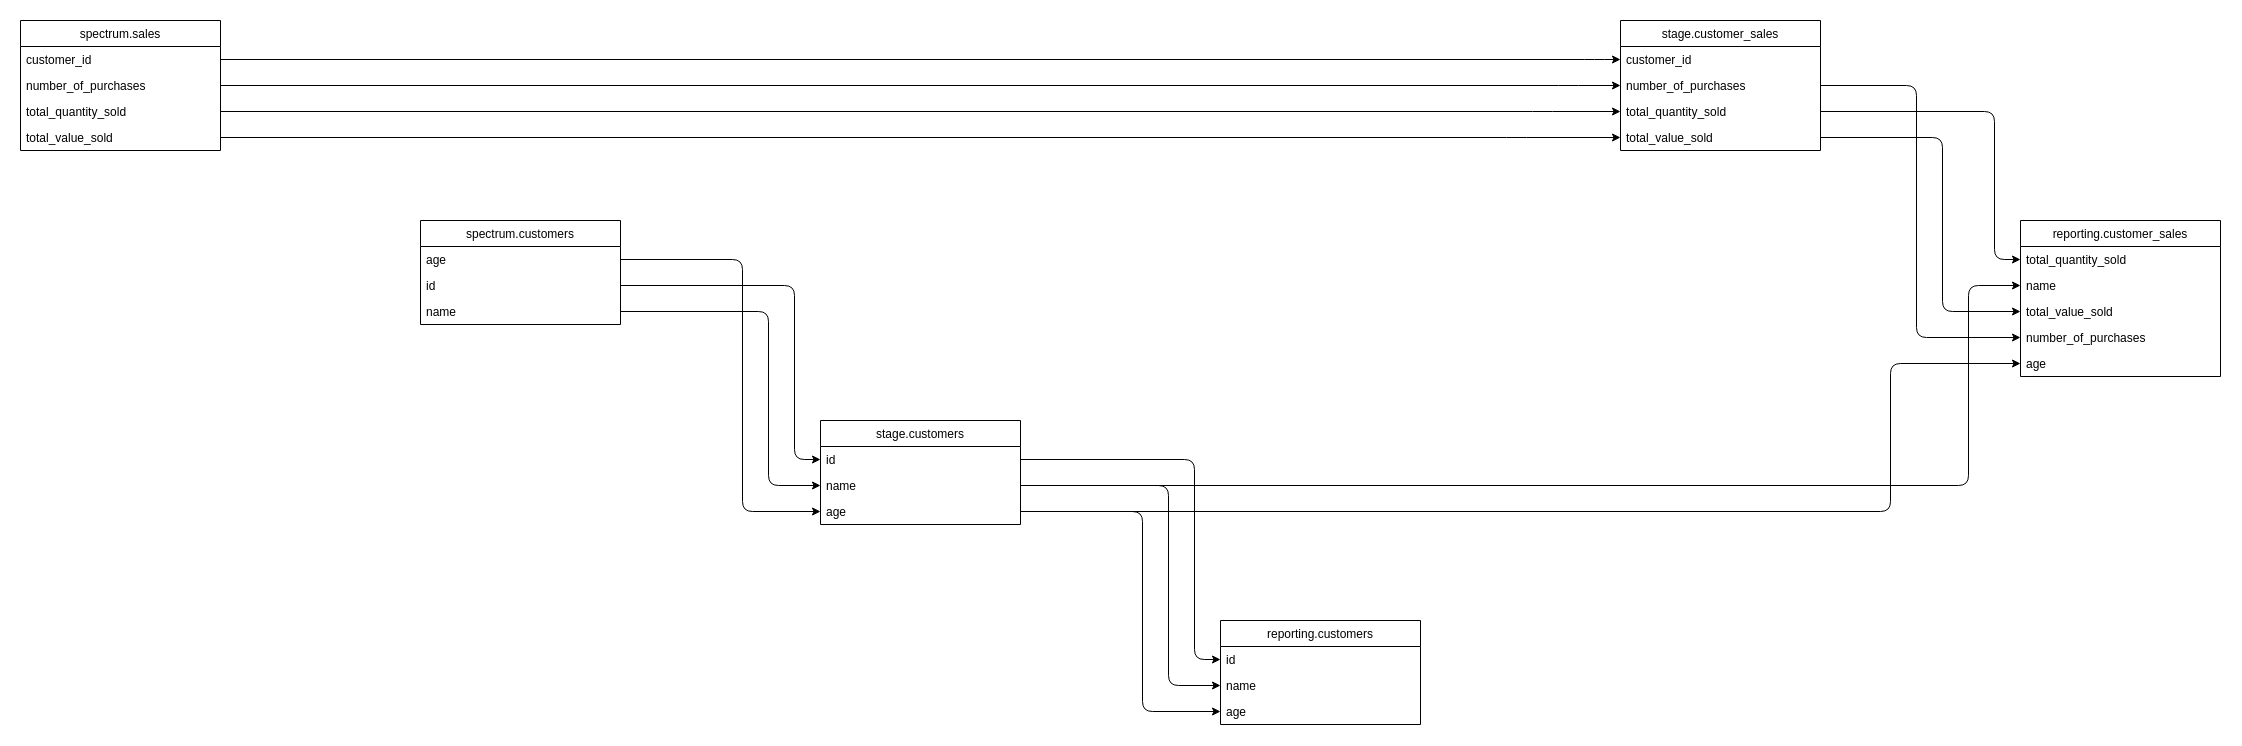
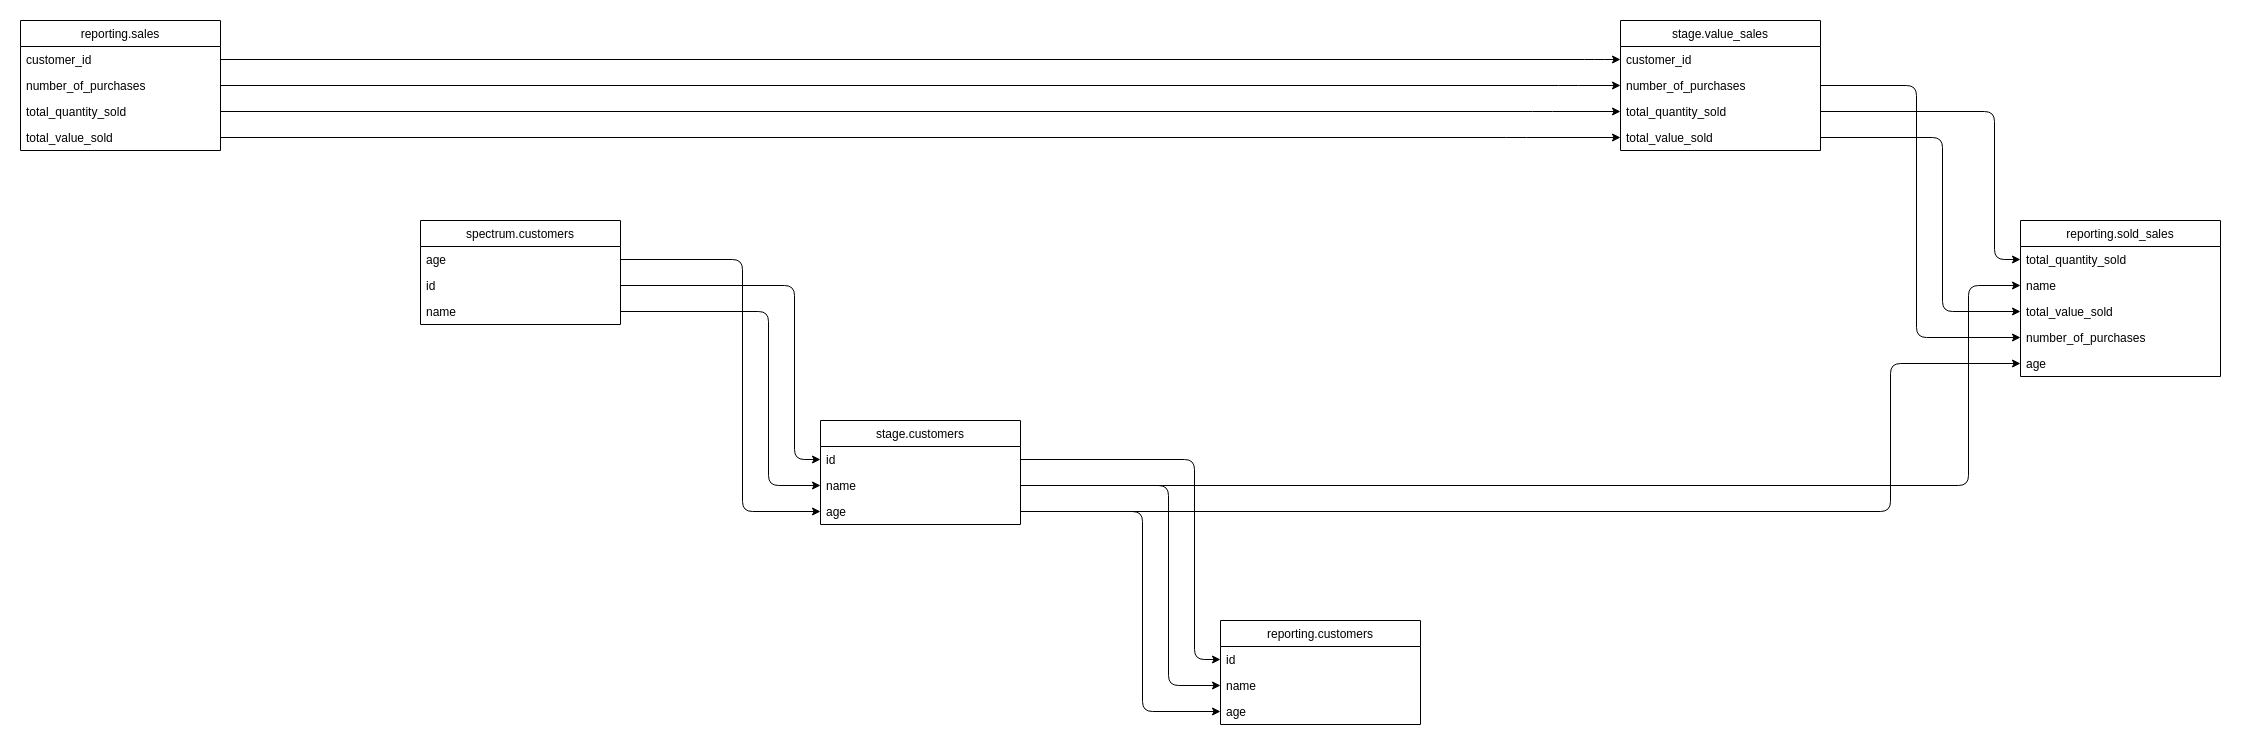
node "spectrum.sales": label "spectrum.sales" -> "reporting.sales"
node "stage.customer_sales": label "stage.customer_sales" -> "stage.value_sales"
node "reporting.customer_sales": label "reporting.customer_sales" -> "reporting.sold_sales"
